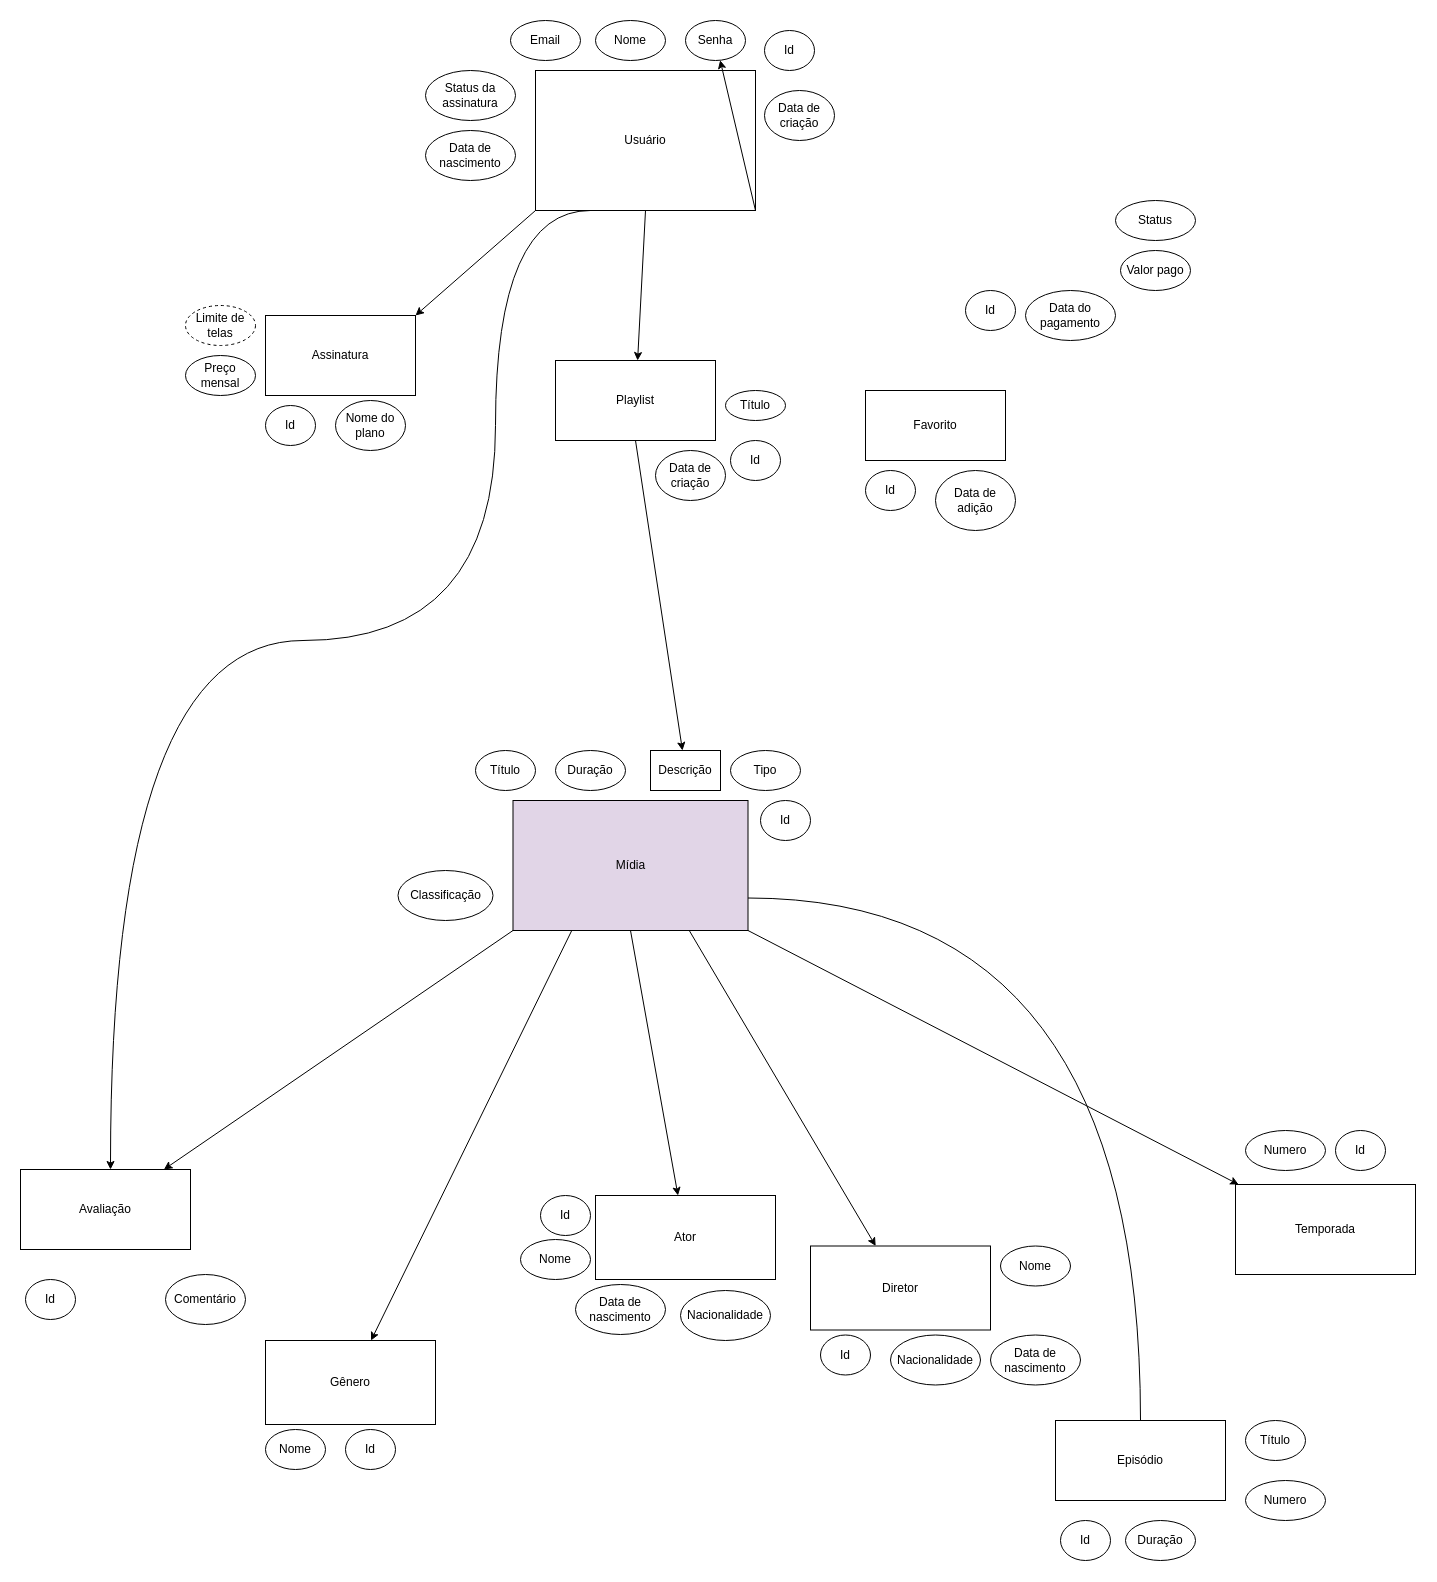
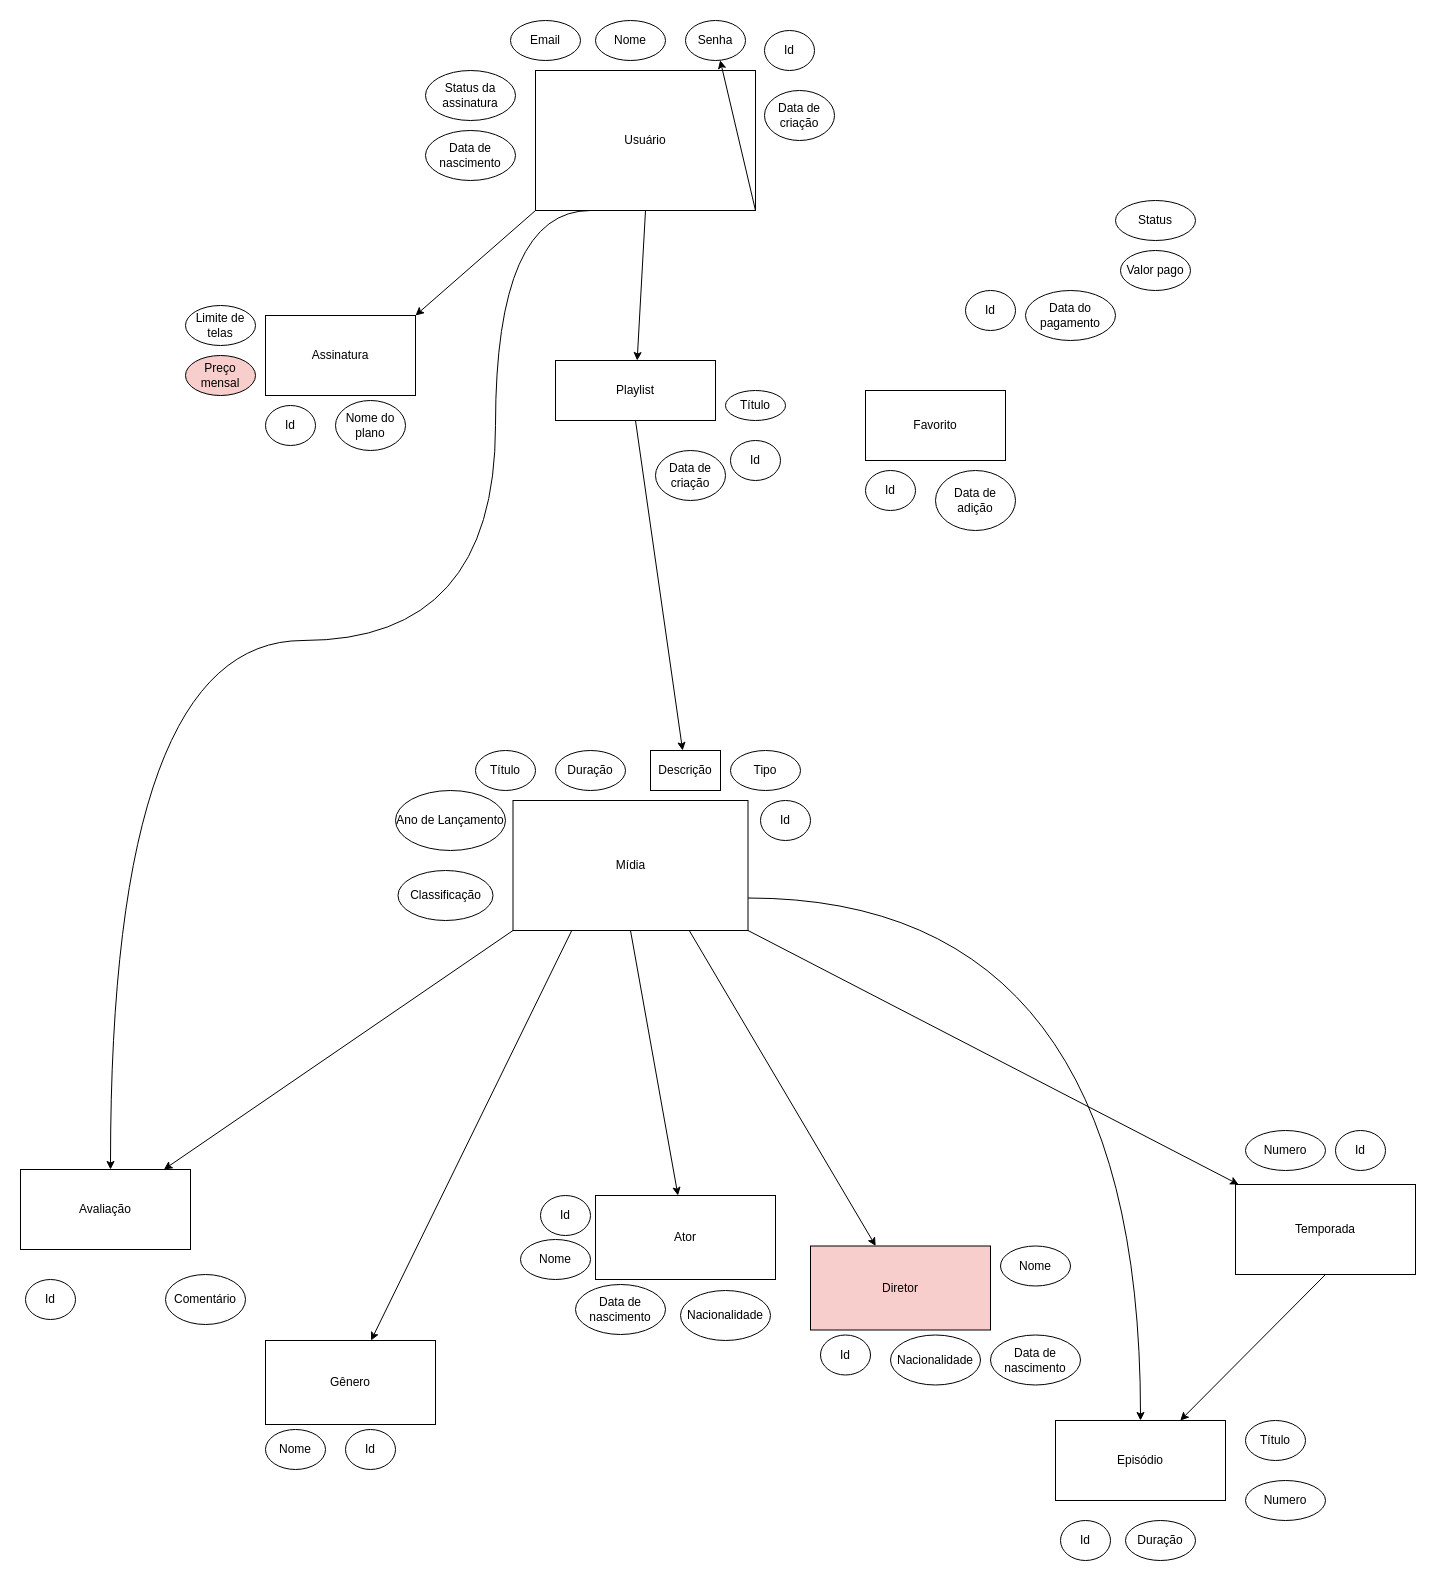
node "Limite de telas": style dashed -> solid
node "Preço mensal": fillcolor #ffffff -> #f8cecc
node "Playlist": size 160x80 -> 160x60
node "Ano de Lançamento": added
node "Mídia": fillcolor #e1d5e7 -> #ffffff
node "Diretor": fillcolor #ffffff -> #f8cecc
edge "Temporada" -> "Episódio": added
edge "Mídia" -- "Episódio": arrowhead none -> classic
